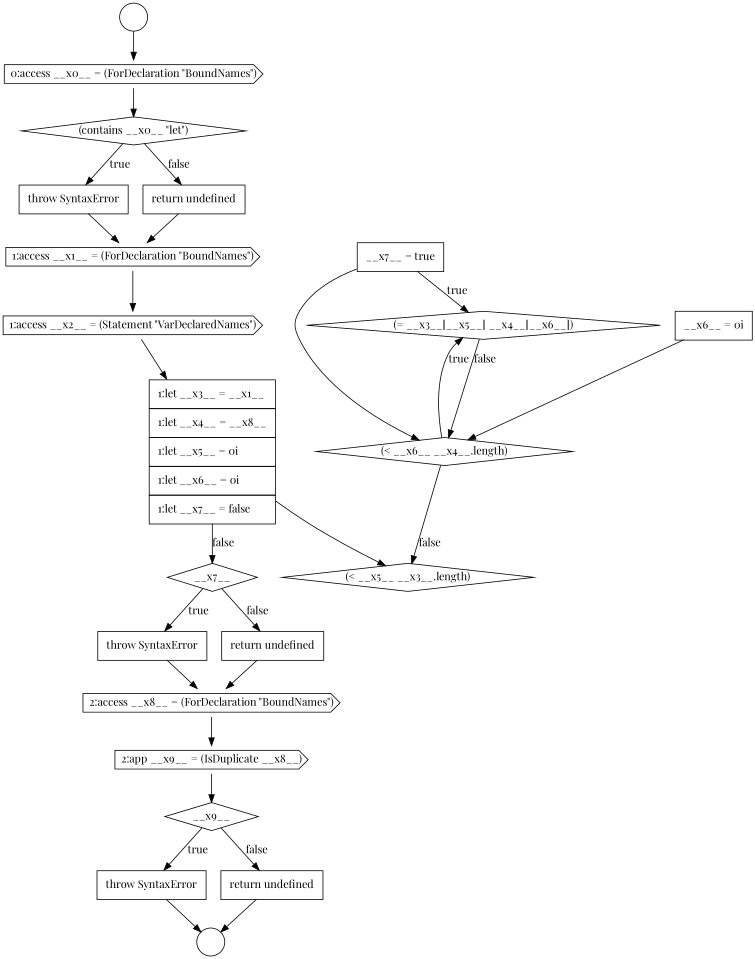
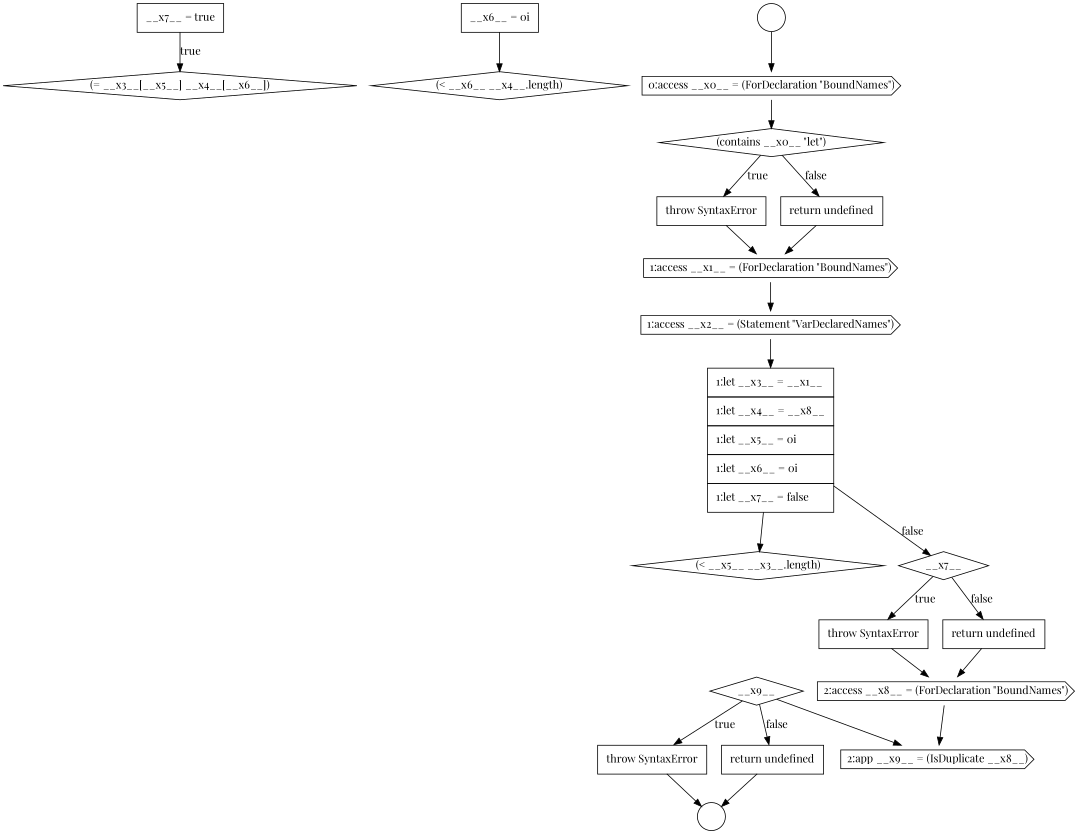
edge "__x7__ = true" -> "(< __x6__ __x4__.length)": removed
edge "(= __x3__[__x5__] __x4__[__x6__])" -> "(< __x6__ __x4__.length)": removed, label "false"
edge "(< __x6__ __x4__.length)" -> "(= __x3__[__x5__] __x4__[__x6__])": removed, label "true"
edge "(< __x6__ __x4__.length)" -> "(< __x5__ __x3__.length)": removed, label "false"
edge "2:app __x9__ = (IsDuplicate __x8__)" -> "__x9__": reversed
